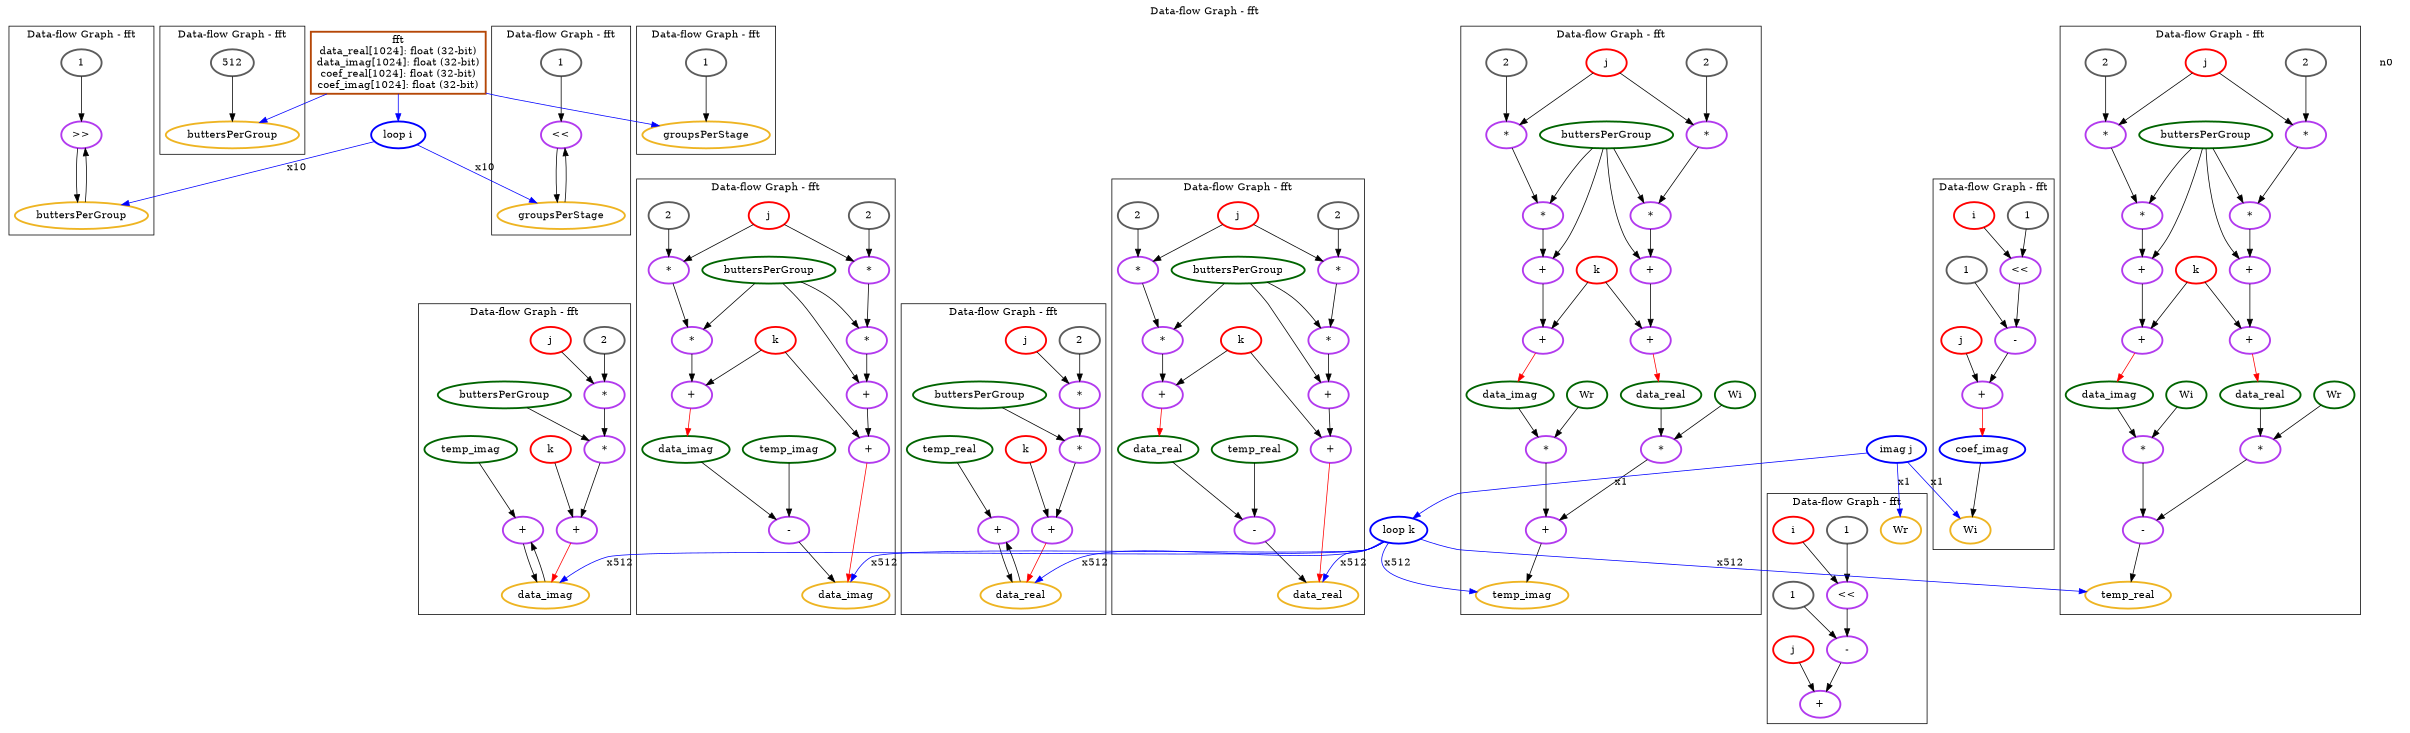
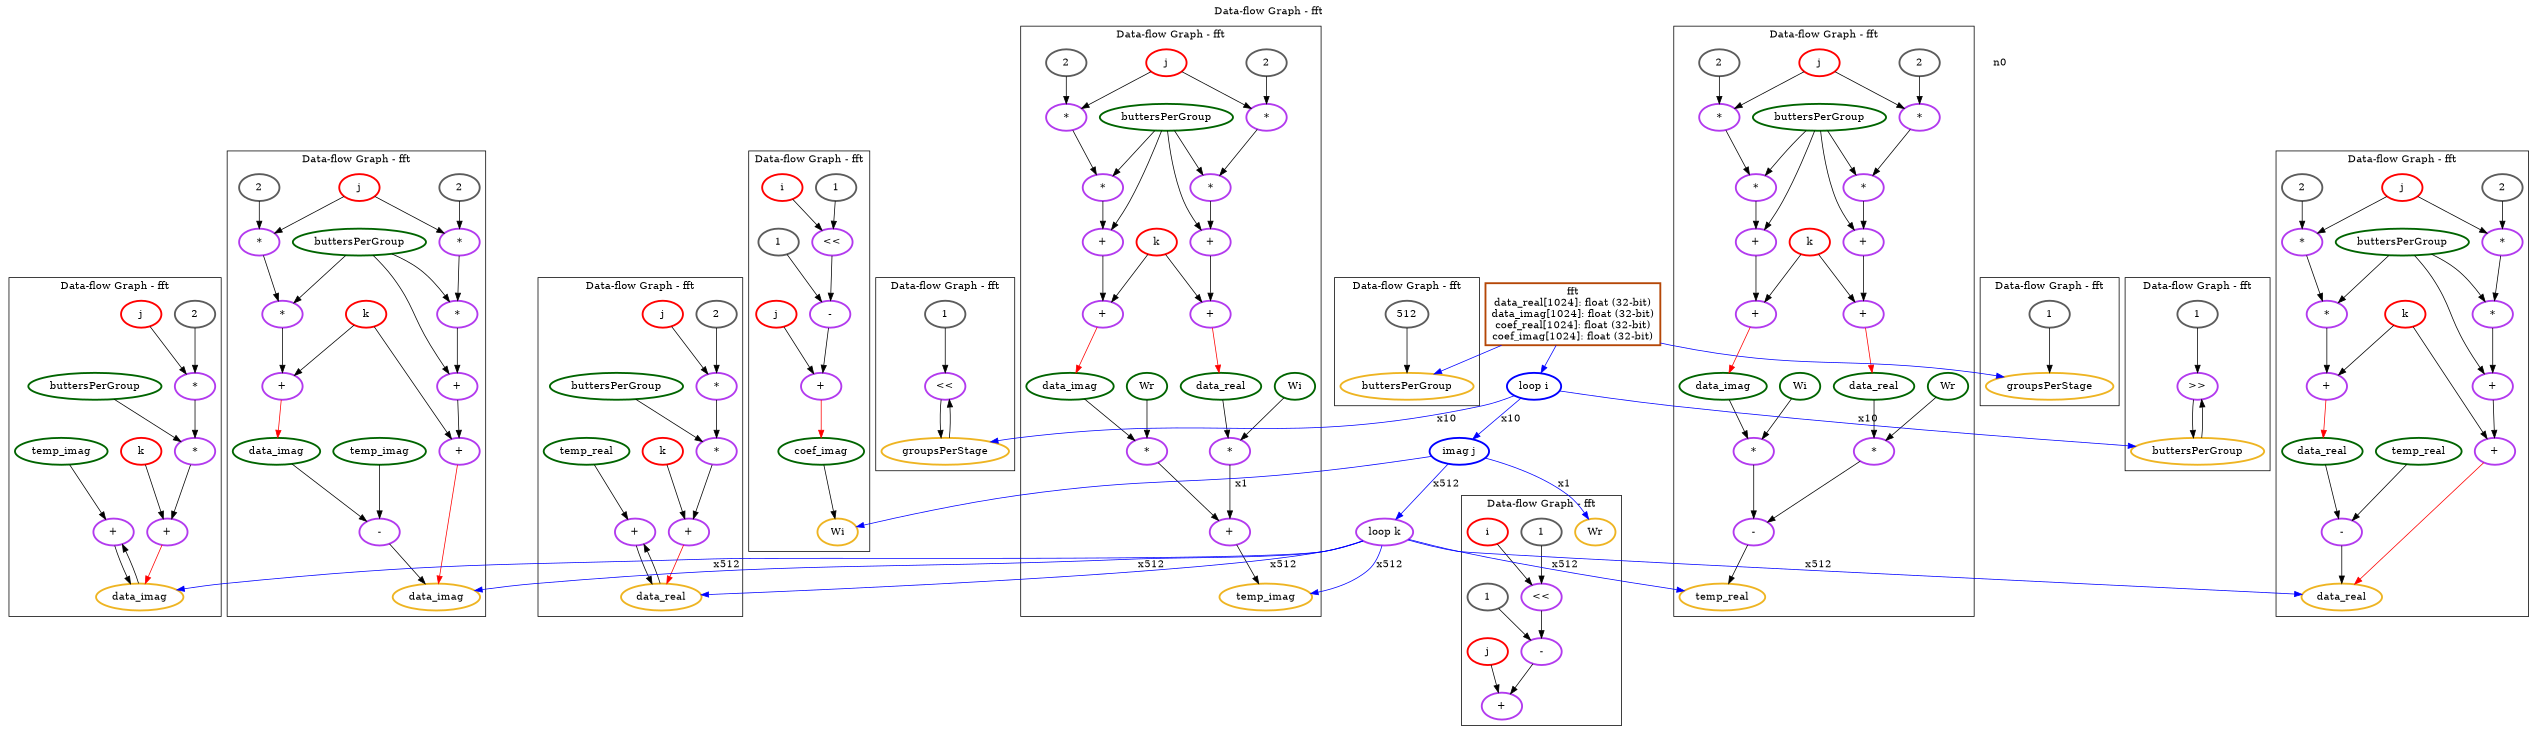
edge "loop i" -> "imag j": added, label "x10"
node "coef_imag": color blue1 -> darkgreen
edge "imag j" -> "loop k": label "x1" -> "x512"
node "loop k": color blue1 -> darkorchid2
